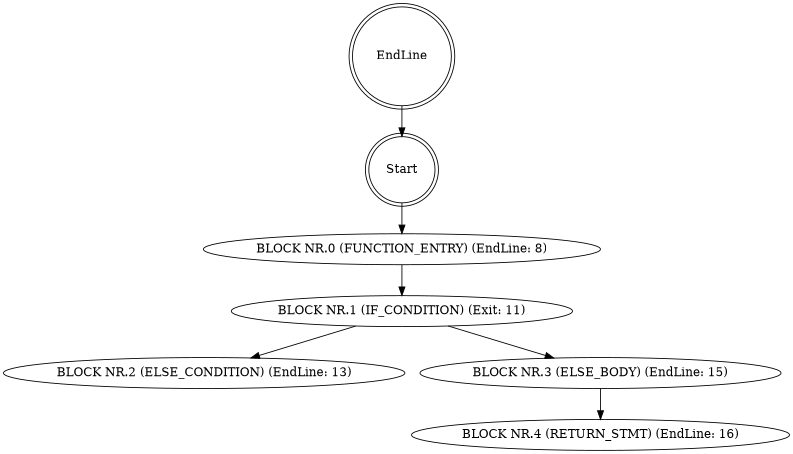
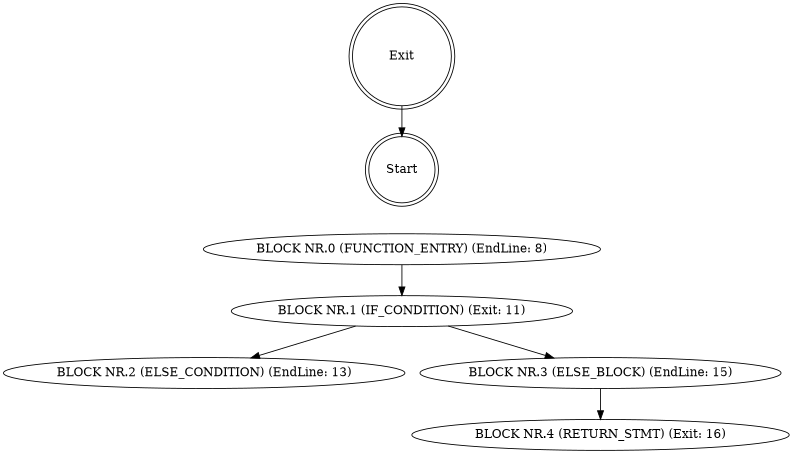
node "EndLine": label "EndLine" -> "Exit"
edge "Start" -> "BLOCK NR.0 (FUNCTION_ENTRY) (EndLine: 8)": removed
node "BLOCK NR.3 (ELSE_BODY) (EndLine: 15)": label "BLOCK NR.3 (ELSE_BODY) (EndLine: 15)" -> "BLOCK NR.3 (ELSE_BLOCK) (EndLine: 15)"
node "BLOCK NR.4 (RETURN_STMT) (EndLine: 16)": label "BLOCK NR.4 (RETURN_STMT) (EndLine: 16)" -> "BLOCK NR.4 (RETURN_STMT) (Exit: 16)"
